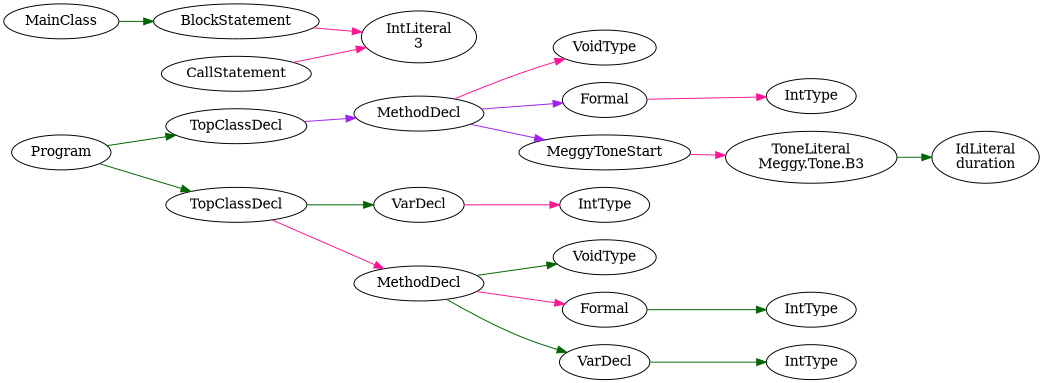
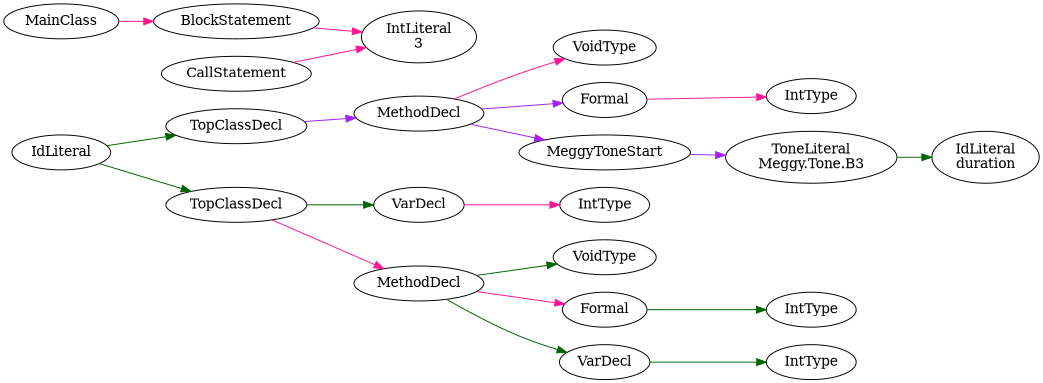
edge "MainClass" -> "BlockStatement": color darkgreen -> deeppink
node "Program": label "Program" -> "IdLiteral"
edge "MeggyToneStart" -> "ToneLiteral Meggy.Tone.B3": color deeppink -> purple
